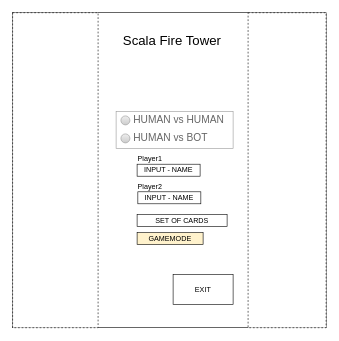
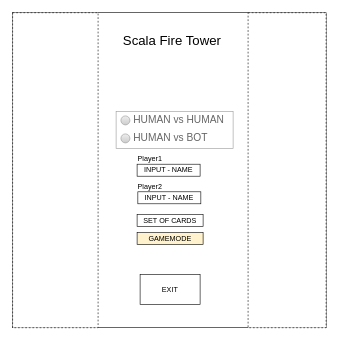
node "SET OF CARDS": size 90x12 -> 66x12
node "EXIT": moved (203, 290) -> (170, 290)
